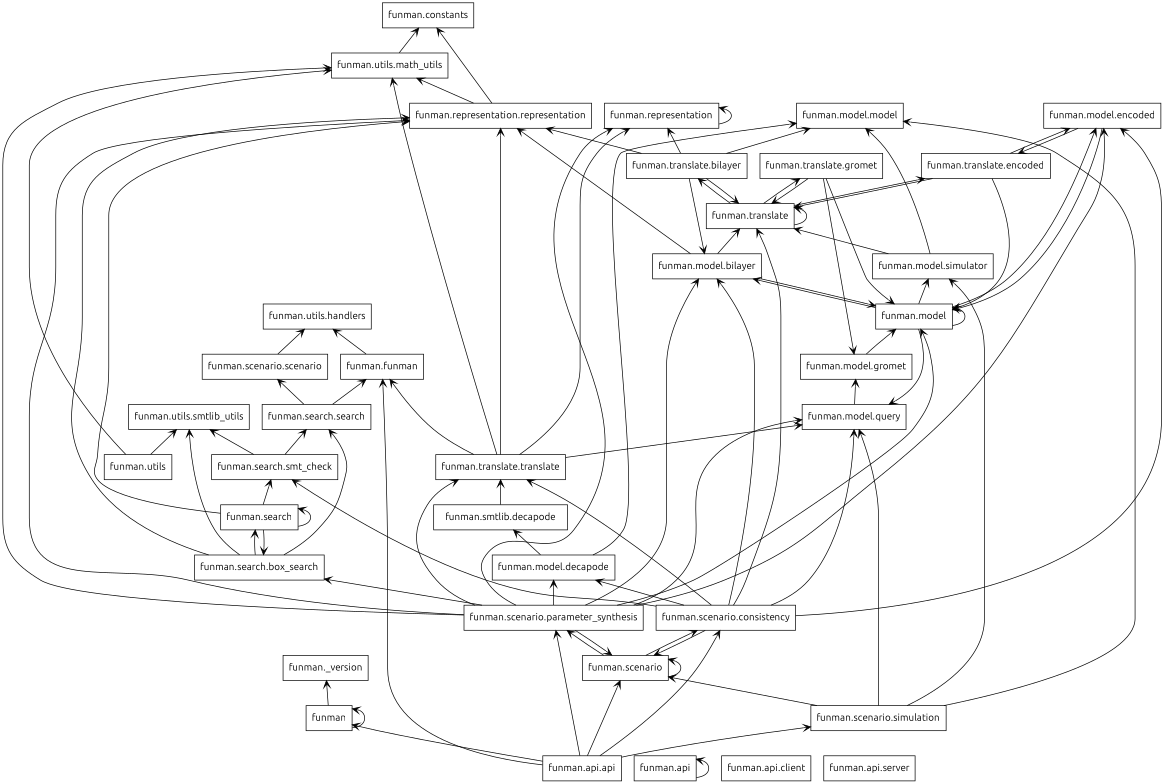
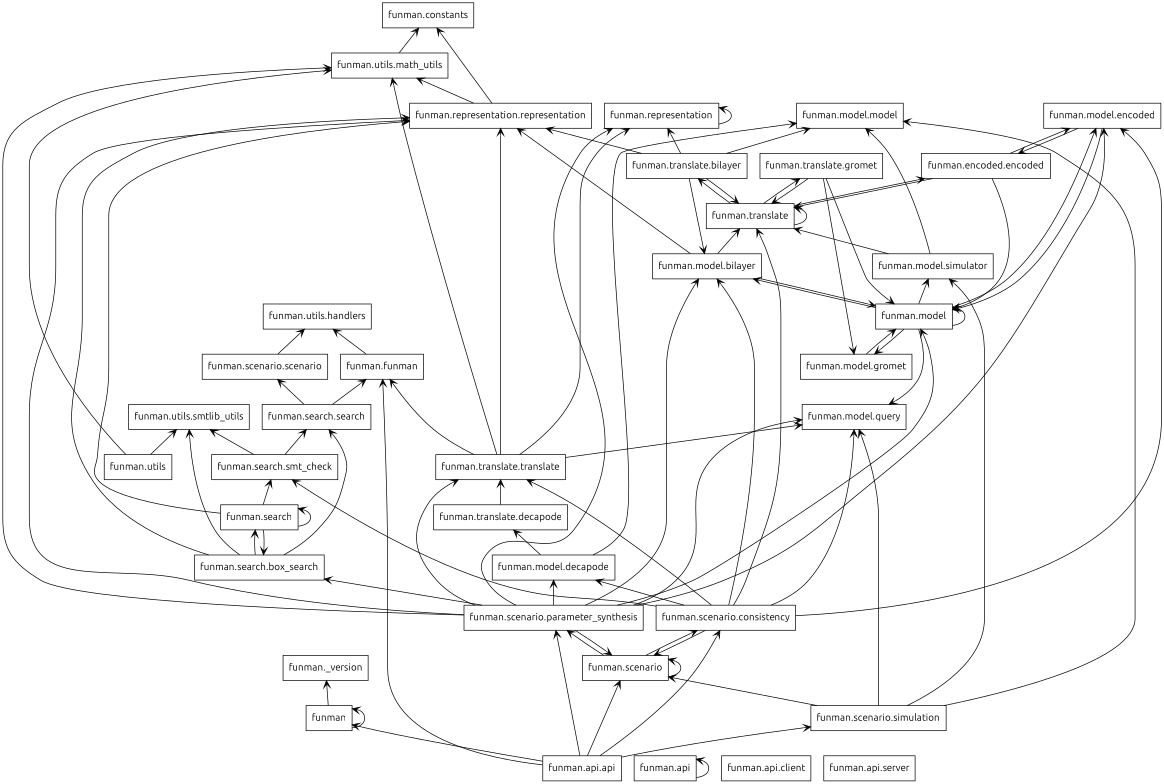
node "funman.translate.encoded": label "funman.translate.encoded" -> "funman.encoded.encoded"
edge "funman.model.query" -> "funman.model.gromet": now "funman.model" -> "funman.model.gromet"
node "funman.smtlib.decapode": label "funman.smtlib.decapode" -> "funman.translate.decapode"
